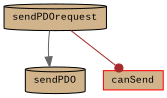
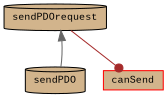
edge "sendPDOrequest" -> "sendPDO": reversed
